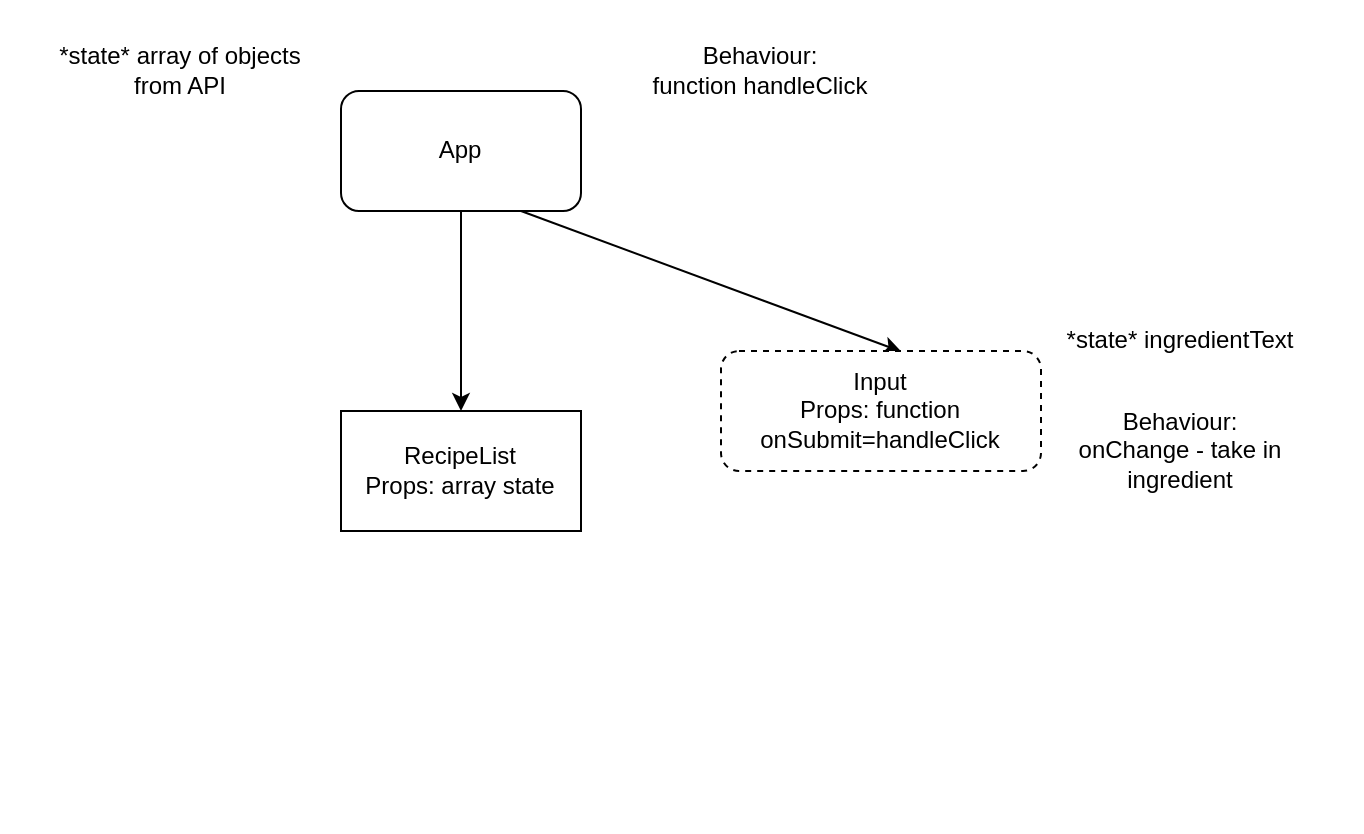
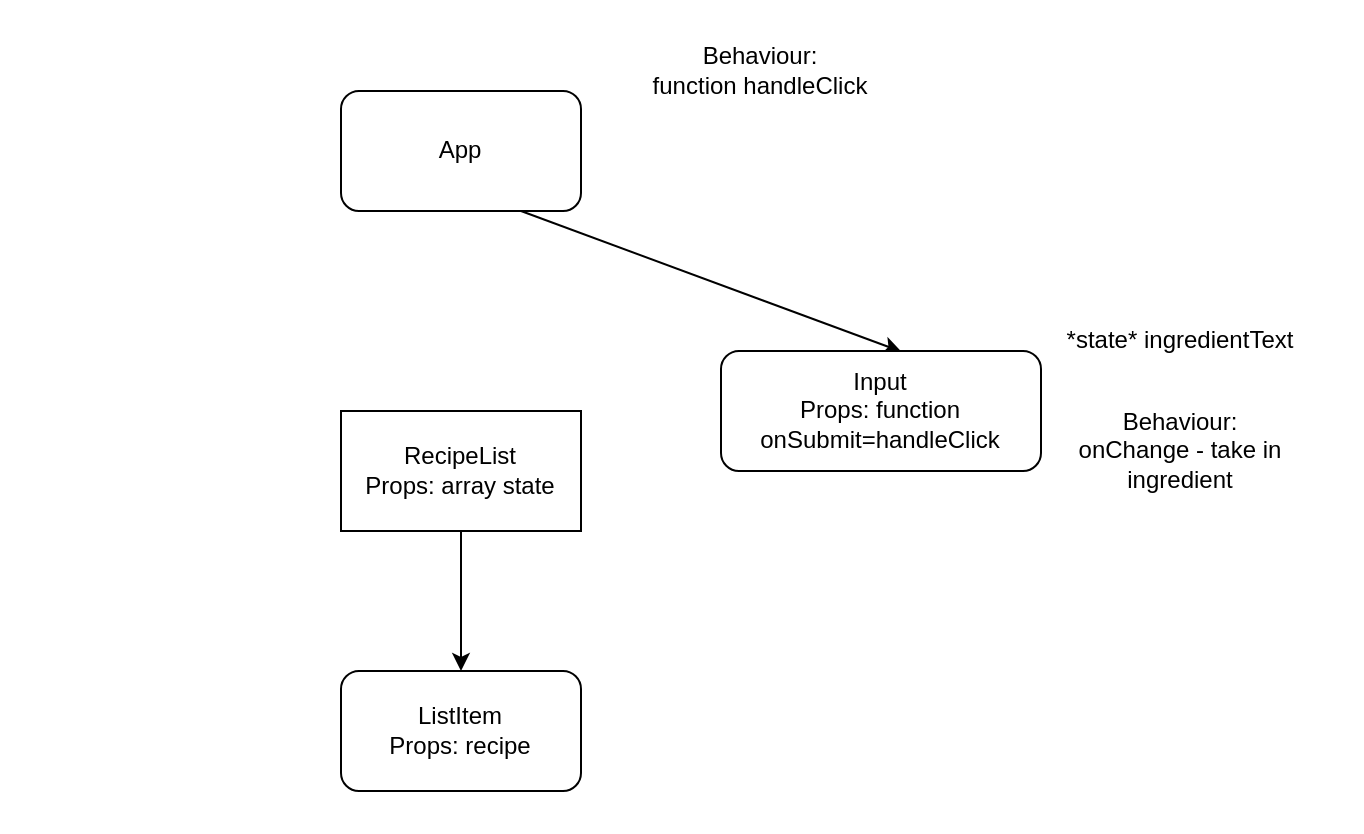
node "*state* array of objects from API": removed
edge "App" -> "RecipeList Props: array state": removed
node "Input Props: function onSubmit=handleClick": style dashed -> solid
edge "RecipeList Props: array state" -> "ListItem Props: recipe": added
node "ListItem Props: recipe": added
